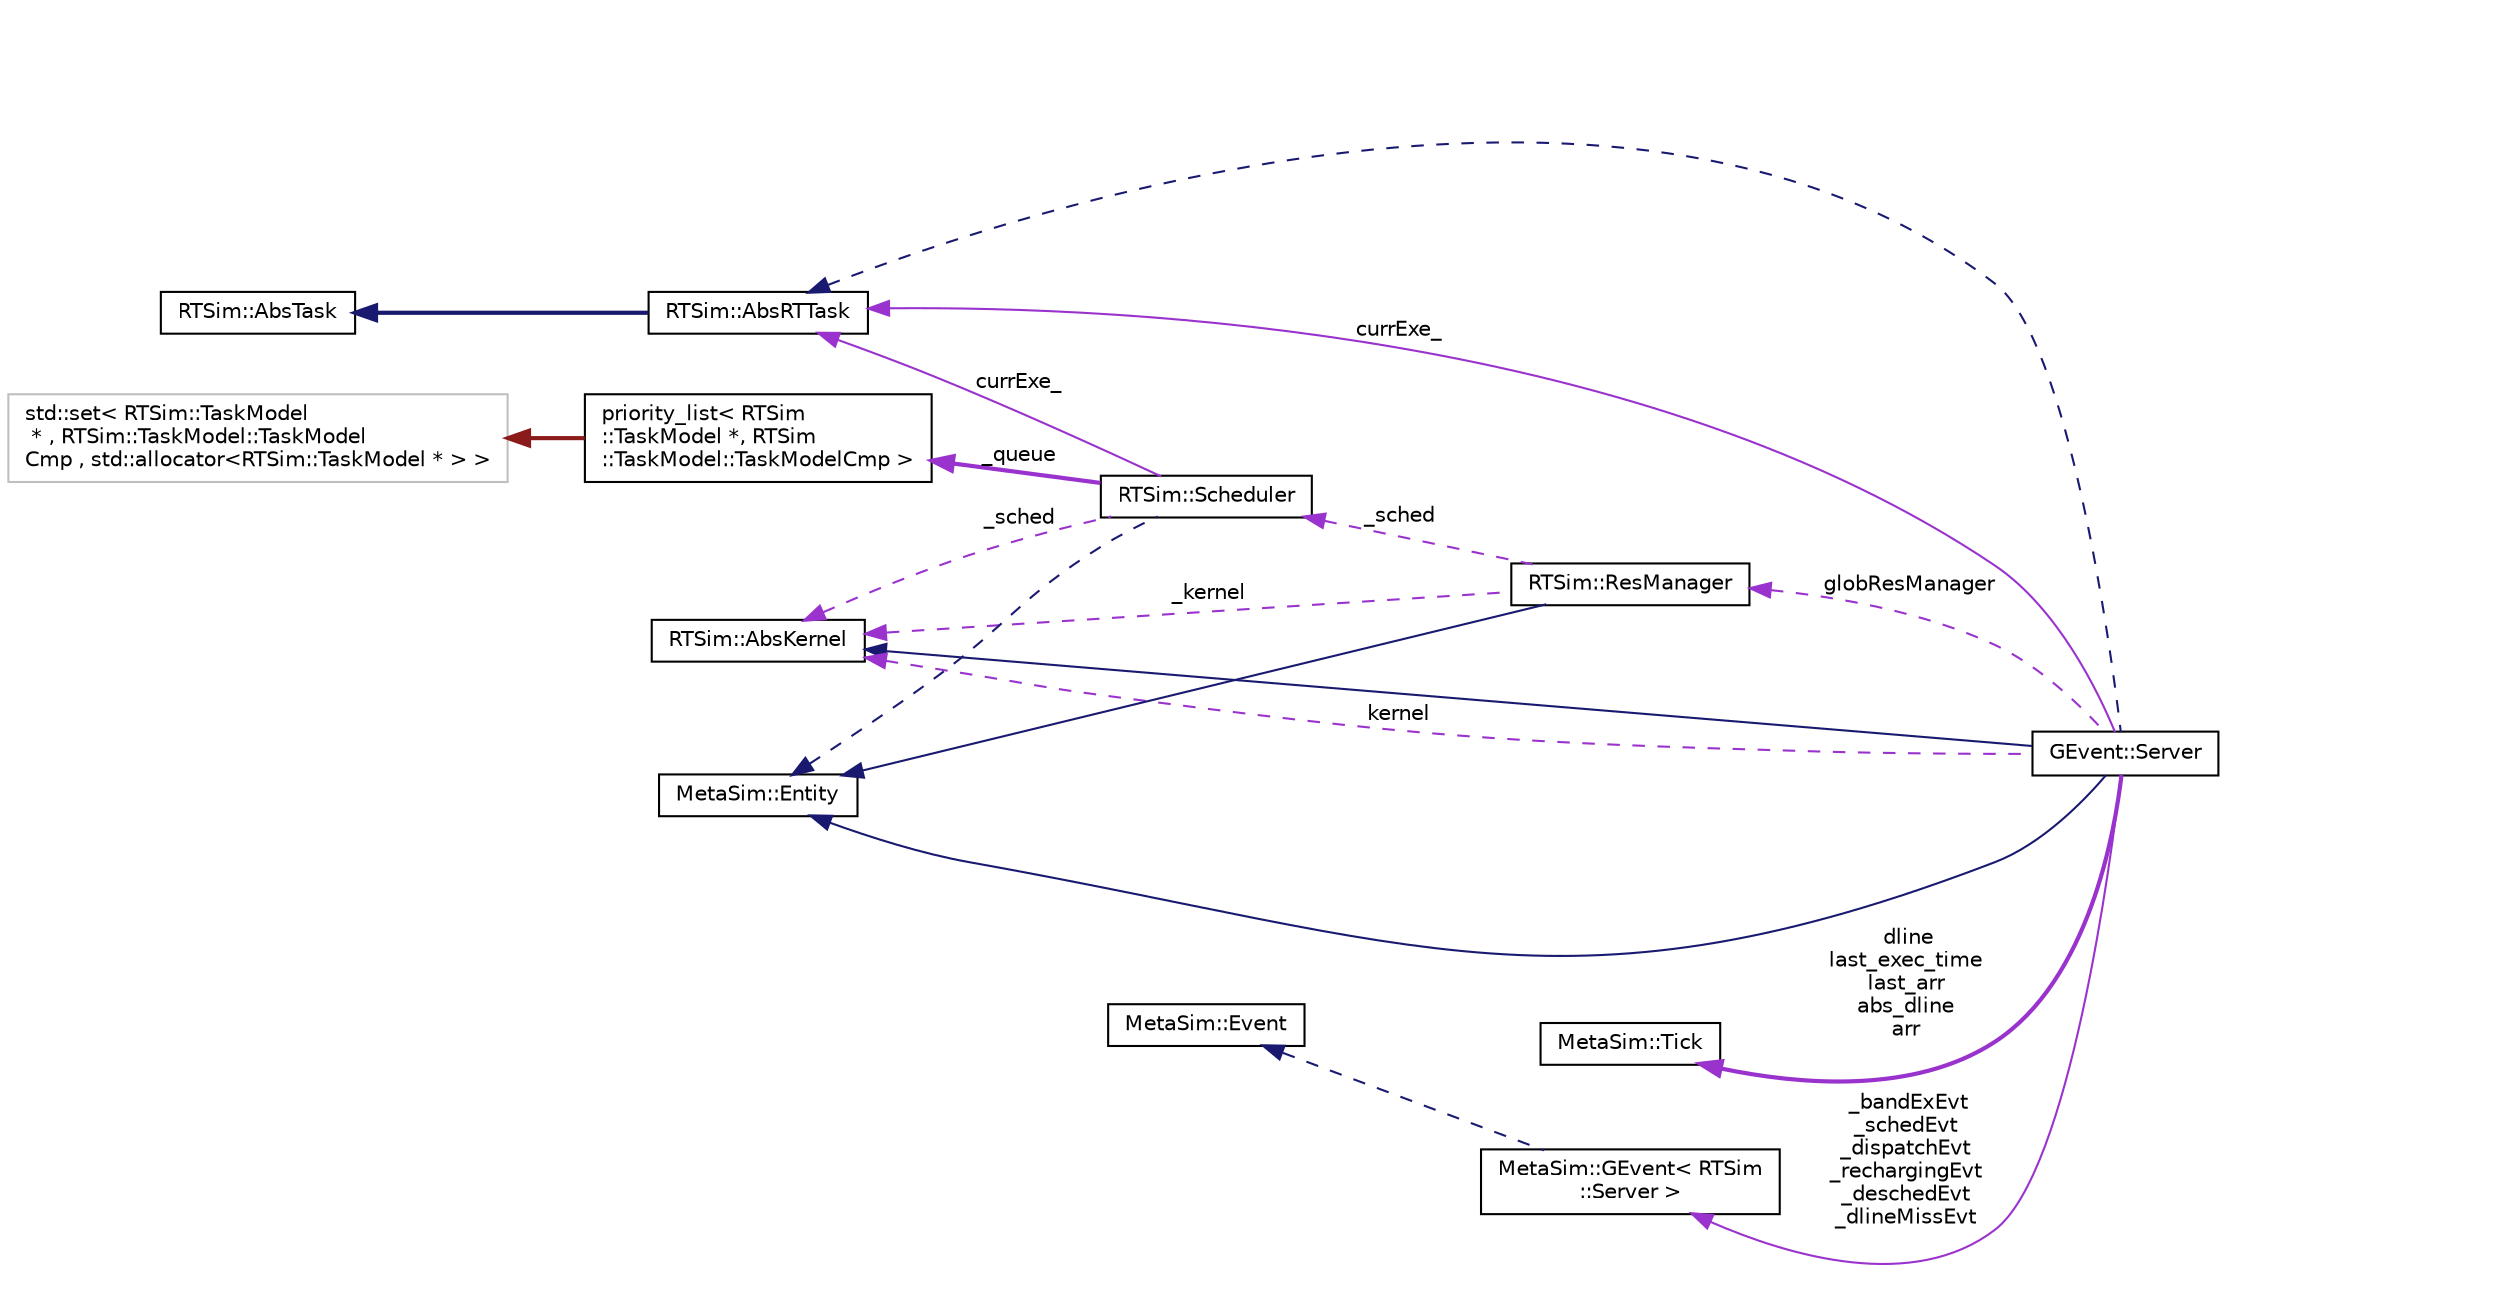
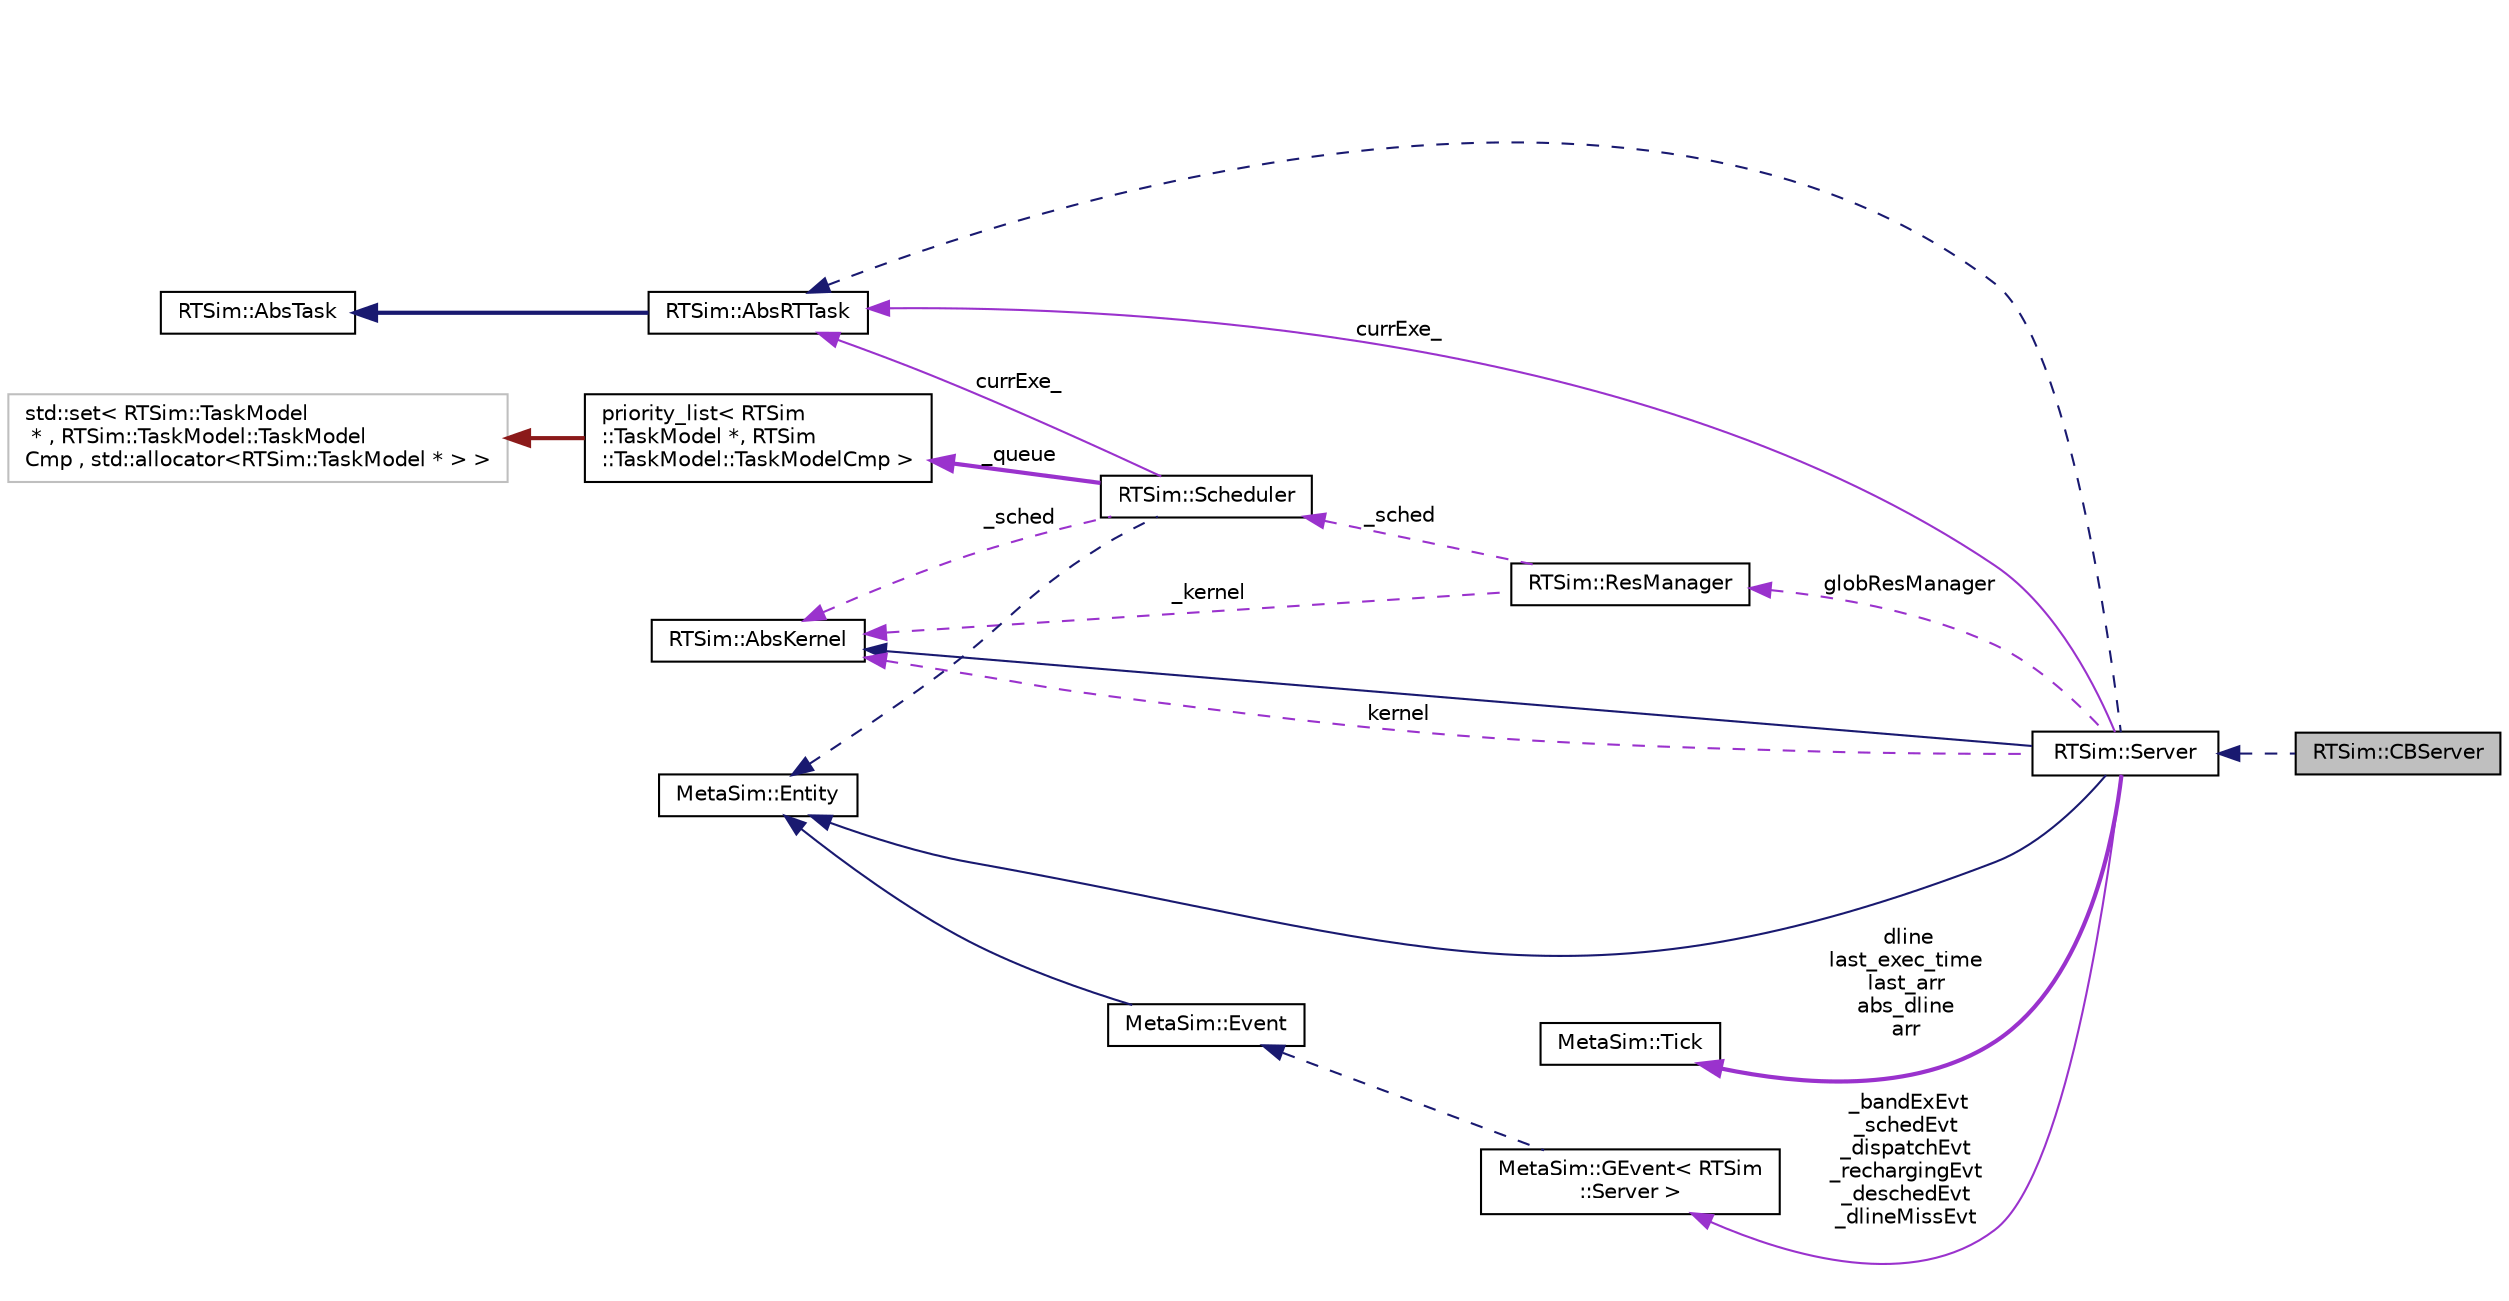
edge "RTSim::ResManager" -> "MetaSim::Entity": now "MetaSim::Event" -> "MetaSim::Entity"
node "GEvent::Server": label "GEvent::Server" -> "RTSim::Server"
node "RTSim::CBServer": added
